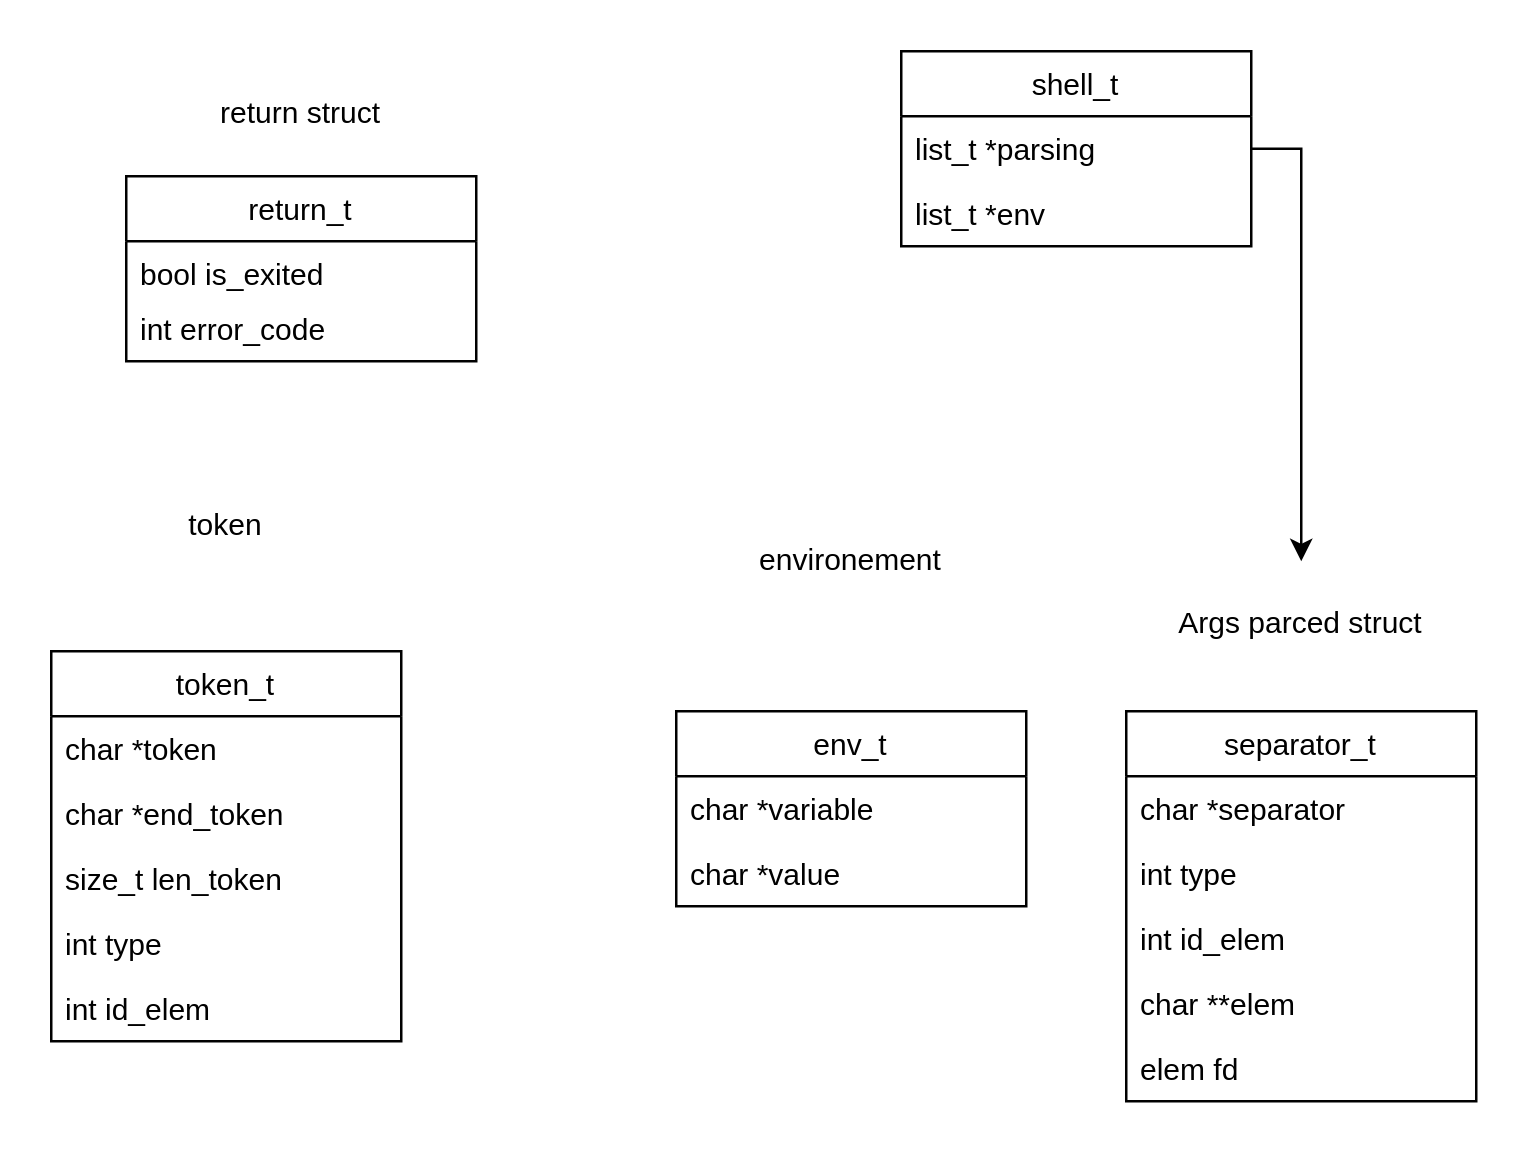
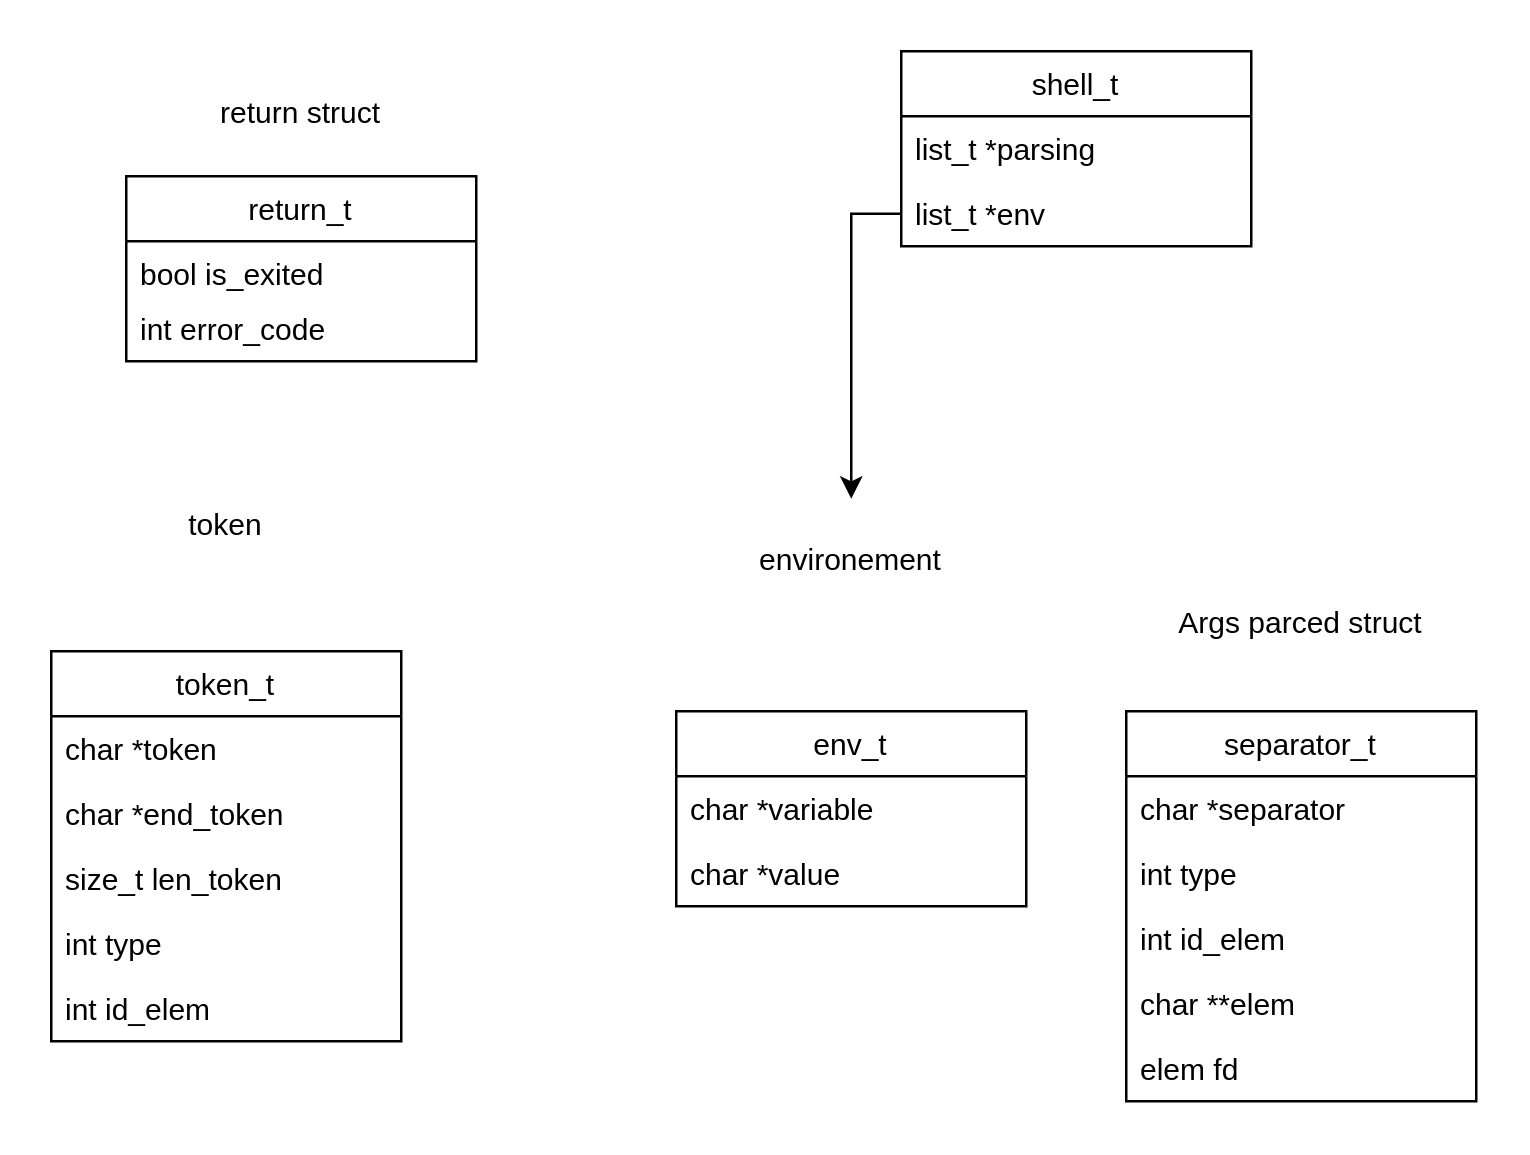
edge "list_t *parsing" -> "Args parced struct": removed
edge "list_t *env" -> "environement": added
